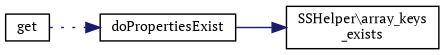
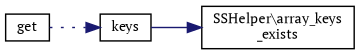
node "doPropertiesExist": label "doPropertiesExist" -> "keys"
